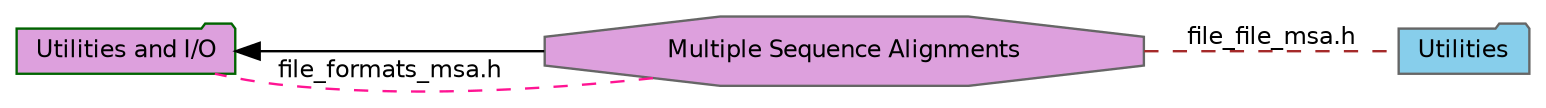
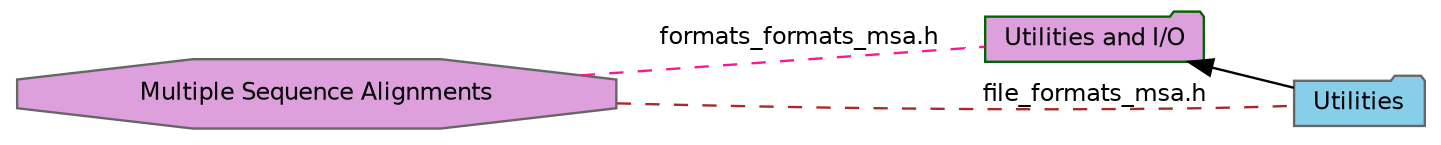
edge "Multiple Sequence Alignments" -- "Utilities": label "file_file_msa.h" -> "file_formats_msa.h"
edge "Multiple Sequence Alignments" -> "Utilities and I/O": now "Utilities" -> "Utilities and I/O"
edge "Utilities and I/O" -- "Multiple Sequence Alignments": label "file_formats_msa.h" -> "formats_formats_msa.h"
